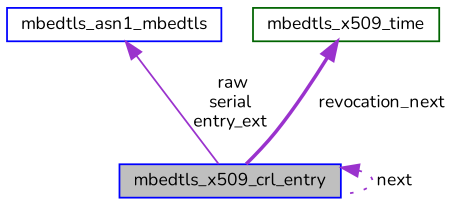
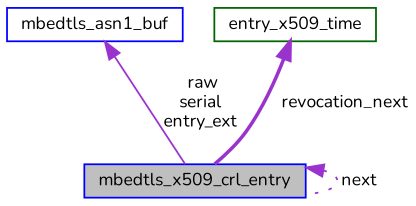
node "mbedtls_asn1_mbedtls": label "mbedtls_asn1_mbedtls" -> "mbedtls_asn1_buf"
node "mbedtls_x509_time": label "mbedtls_x509_time" -> "entry_x509_time"
